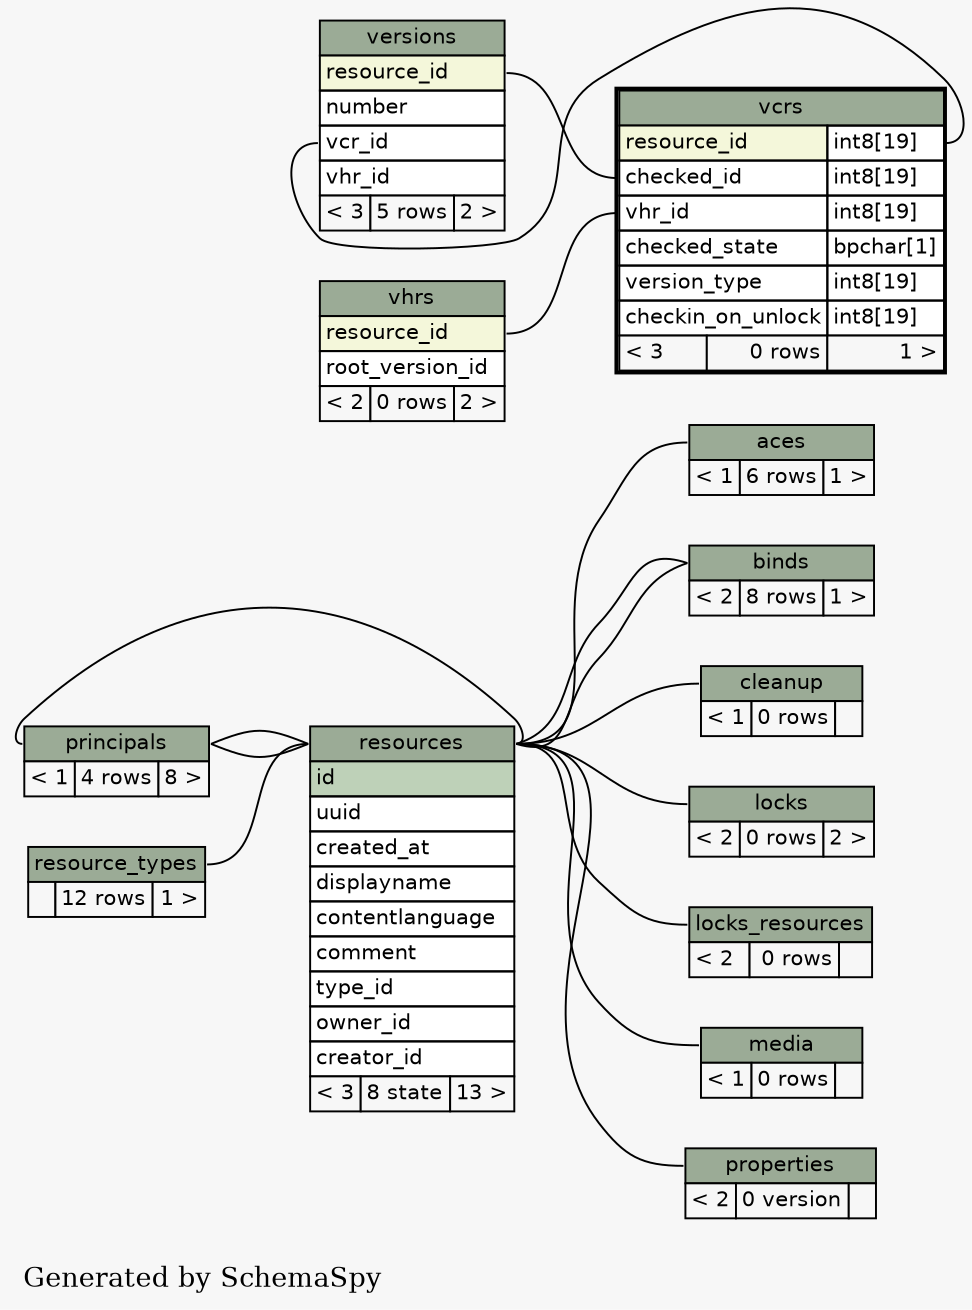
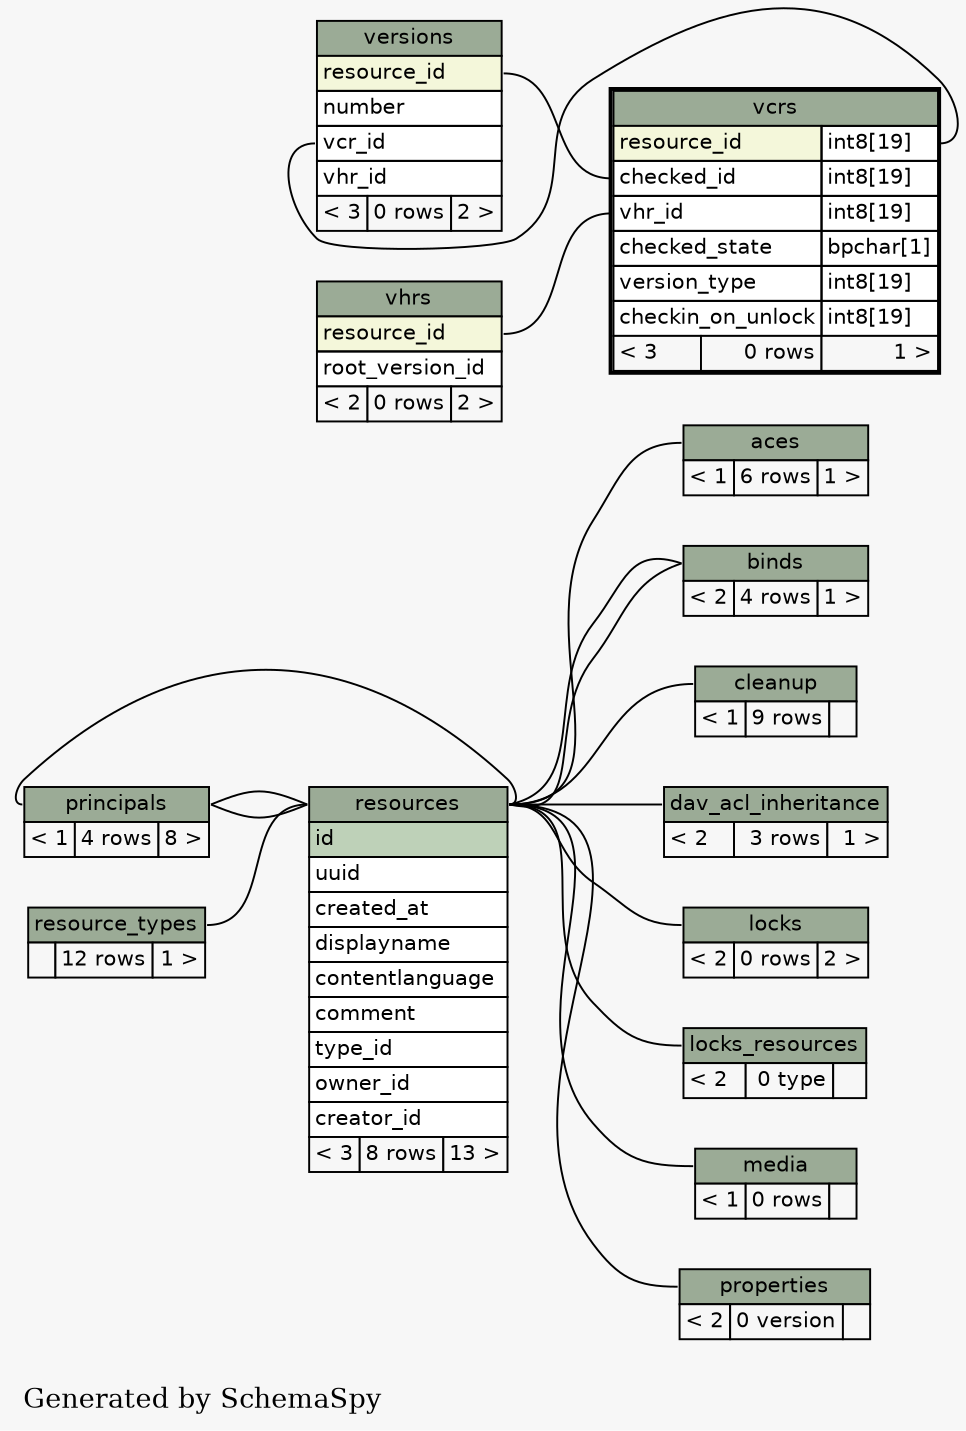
node "versions": text "5 rows" -> "0 rows"
node "binds": text "8 rows" -> "4 rows"
node "cleanup": text "0 rows" -> "9 rows"
node "dav_acl_inheritance": added
node "locks_resources": text "0 rows" -> "0 type"
node "resources": text "8 state" -> "8 rows"
